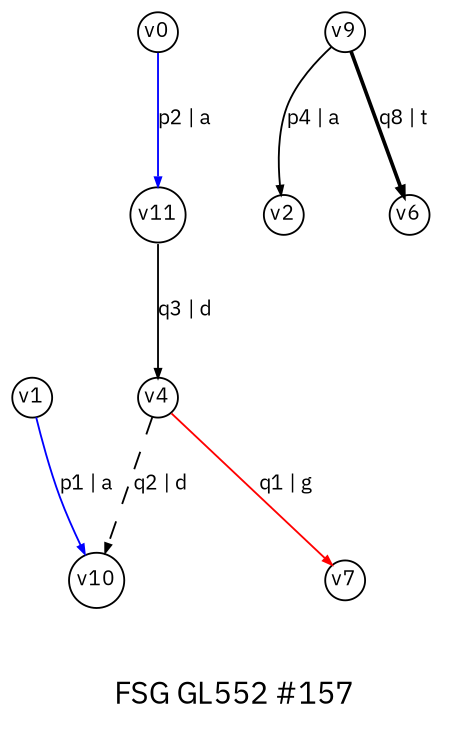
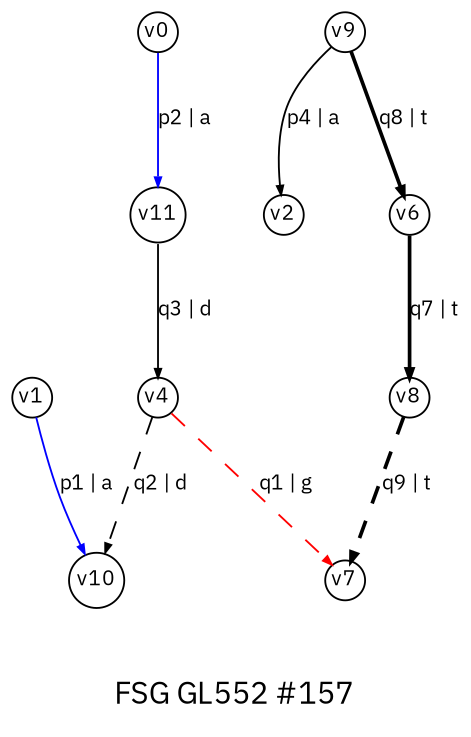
node "v8": added
edge "v4" -> "v7": style solid -> dashed
